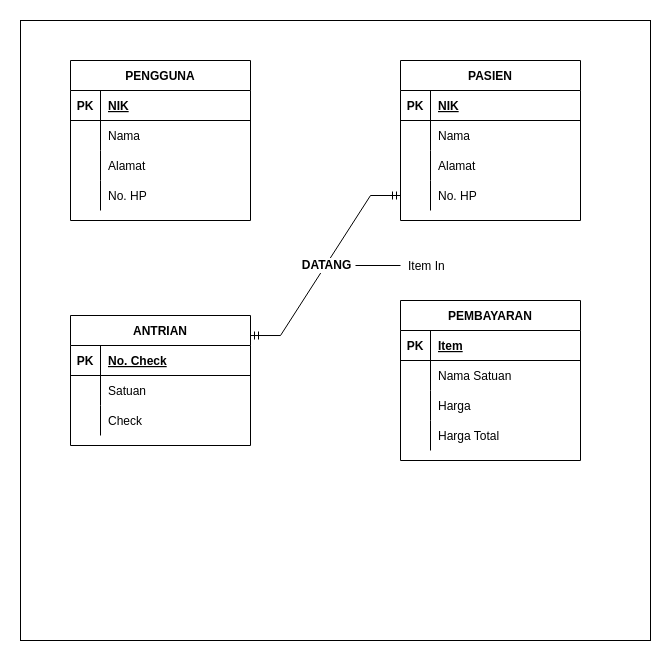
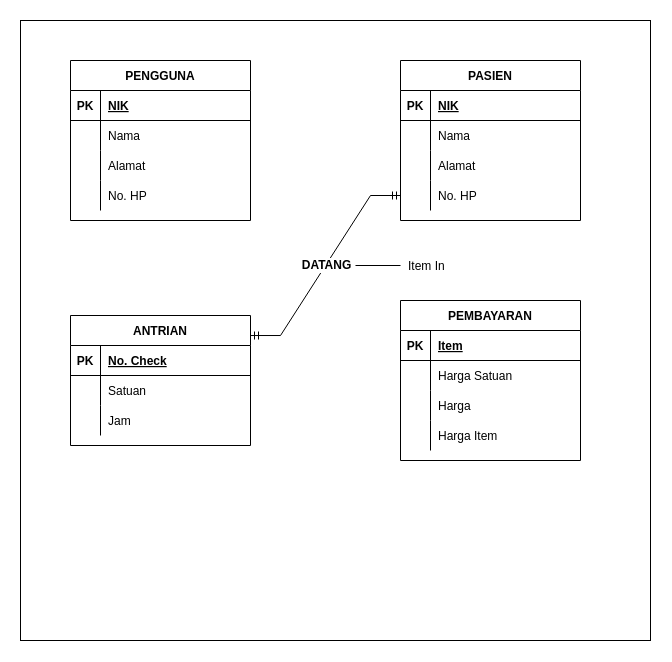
node "Nama Satuan": label "Nama Satuan" -> "Harga Satuan"
node "Check": label "Check" -> "Jam"
node "Harga Total": label "Harga Total" -> "Harga Item"
